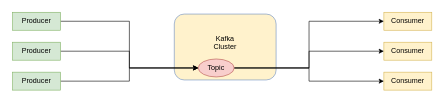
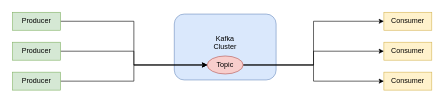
node "Kafka Cluster": fillcolor #fff2cc -> #dae8fc
node "Topic": moved (216, 68) -> (225, 65)
